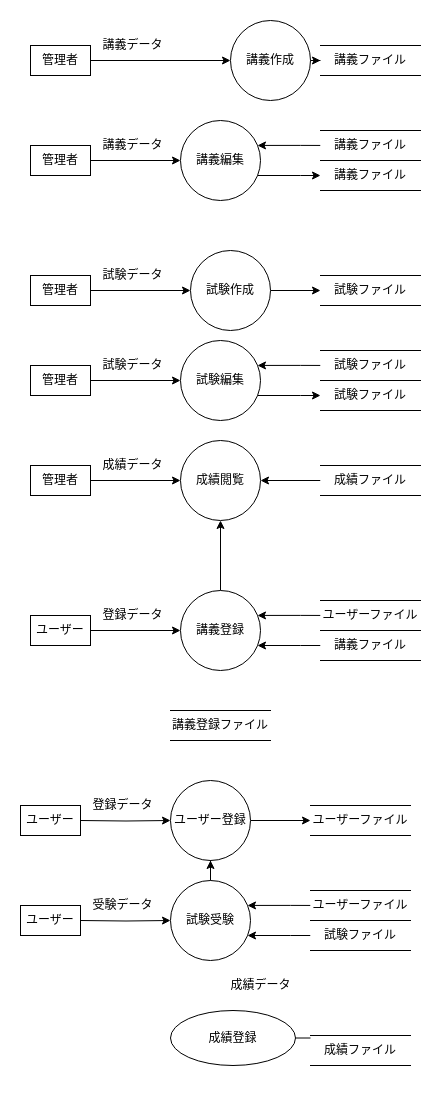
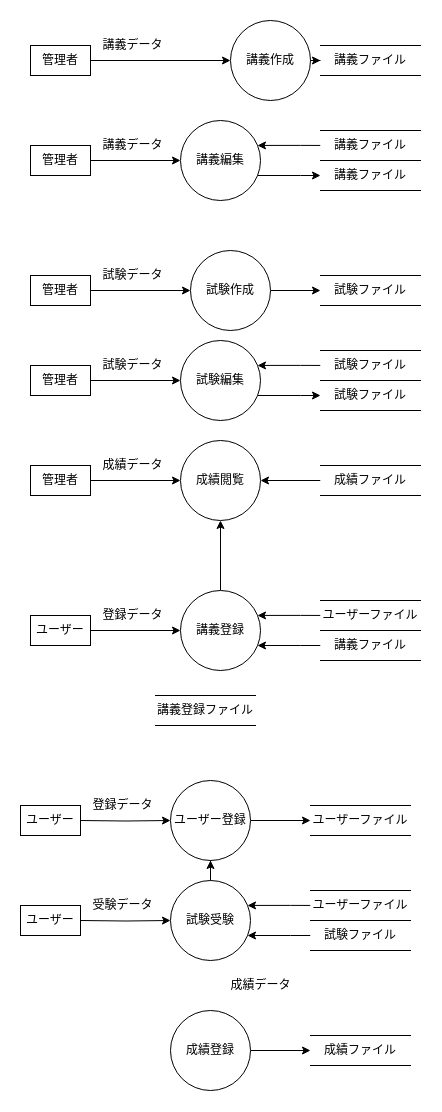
node "講義登録ファイル": moved (221, 726) -> (206, 711)
node "成績登録": size 125x55 -> 80x80
